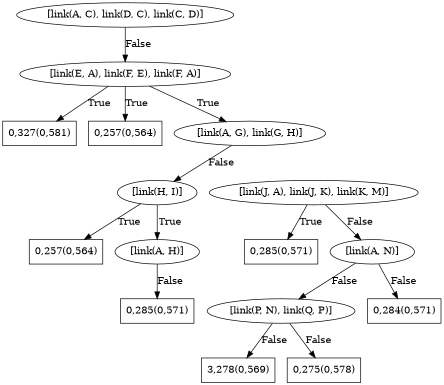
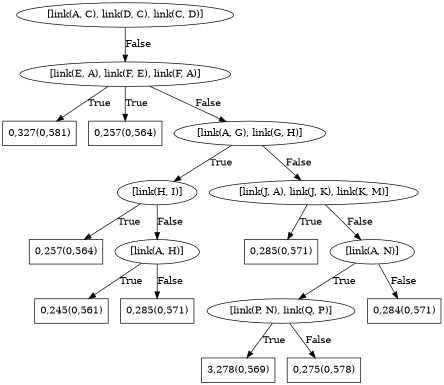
edge "[link(E, A), link(F, E), link(F, A)]" -> "[link(A, G), link(G, H)]": label "True" -> "False"
edge "[link(A, G), link(G, H)]" -> "[link(J, A), link(J, K), link(K, M)]": added, label "False"
edge "[link(A, G), link(G, H)]" -> "[link(H, I)]": label "False" -> "True"
edge "[link(H, I)]" -> "[link(A, H)]": label "True" -> "False"
edge "[link(A, N)]" -> "[link(P, N), link(Q, P)]": label "False" -> "True"
node "0,245(0,561)": added
edge "[link(P, N), link(Q, P)]" -> "3,278(0,569)": label "False" -> "True"
